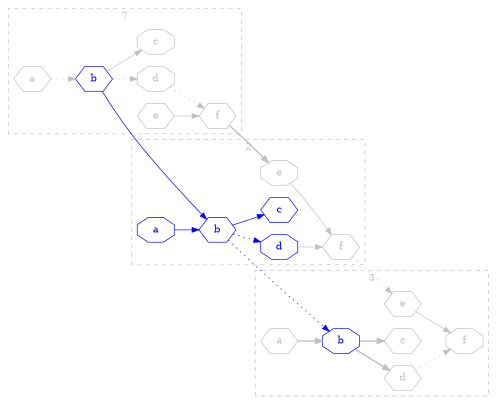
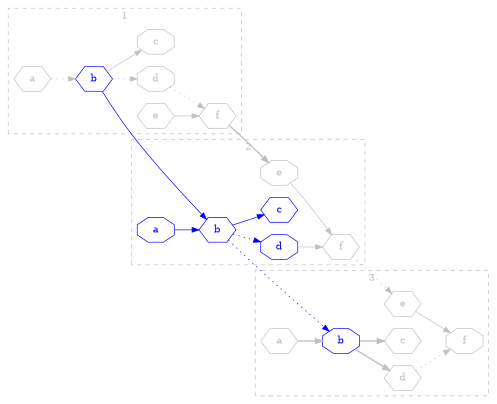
cluster "7": label "7" -> "1"
